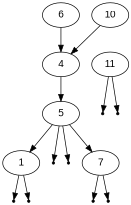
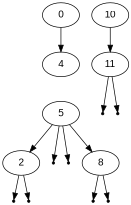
node "6": label "6" -> "0"
edge "10" -> "4": now "10" -> "11"
edge "4" -> "5": removed
node "1": label "1" -> "2"
node "7": label "7" -> "8"
